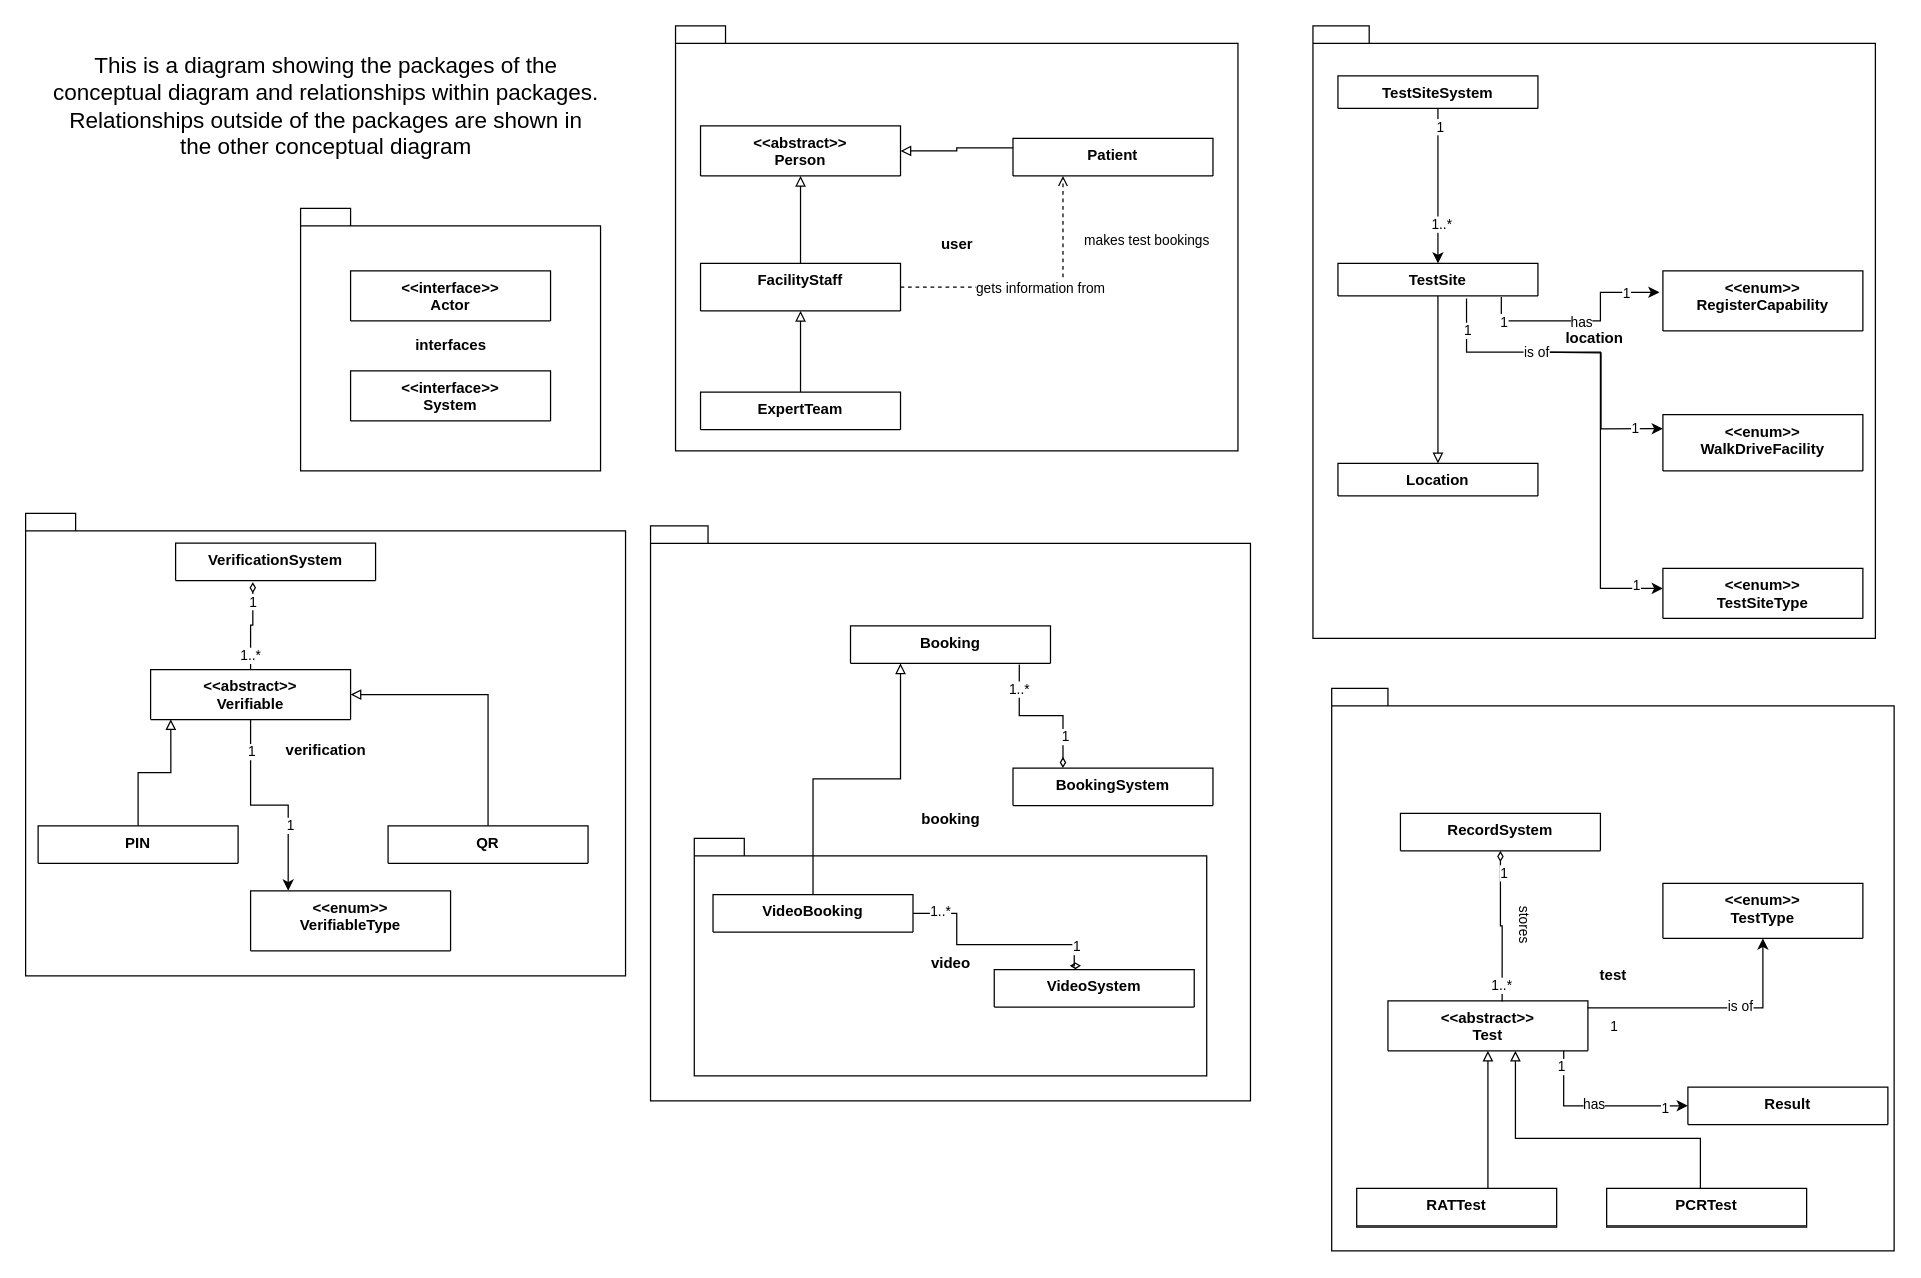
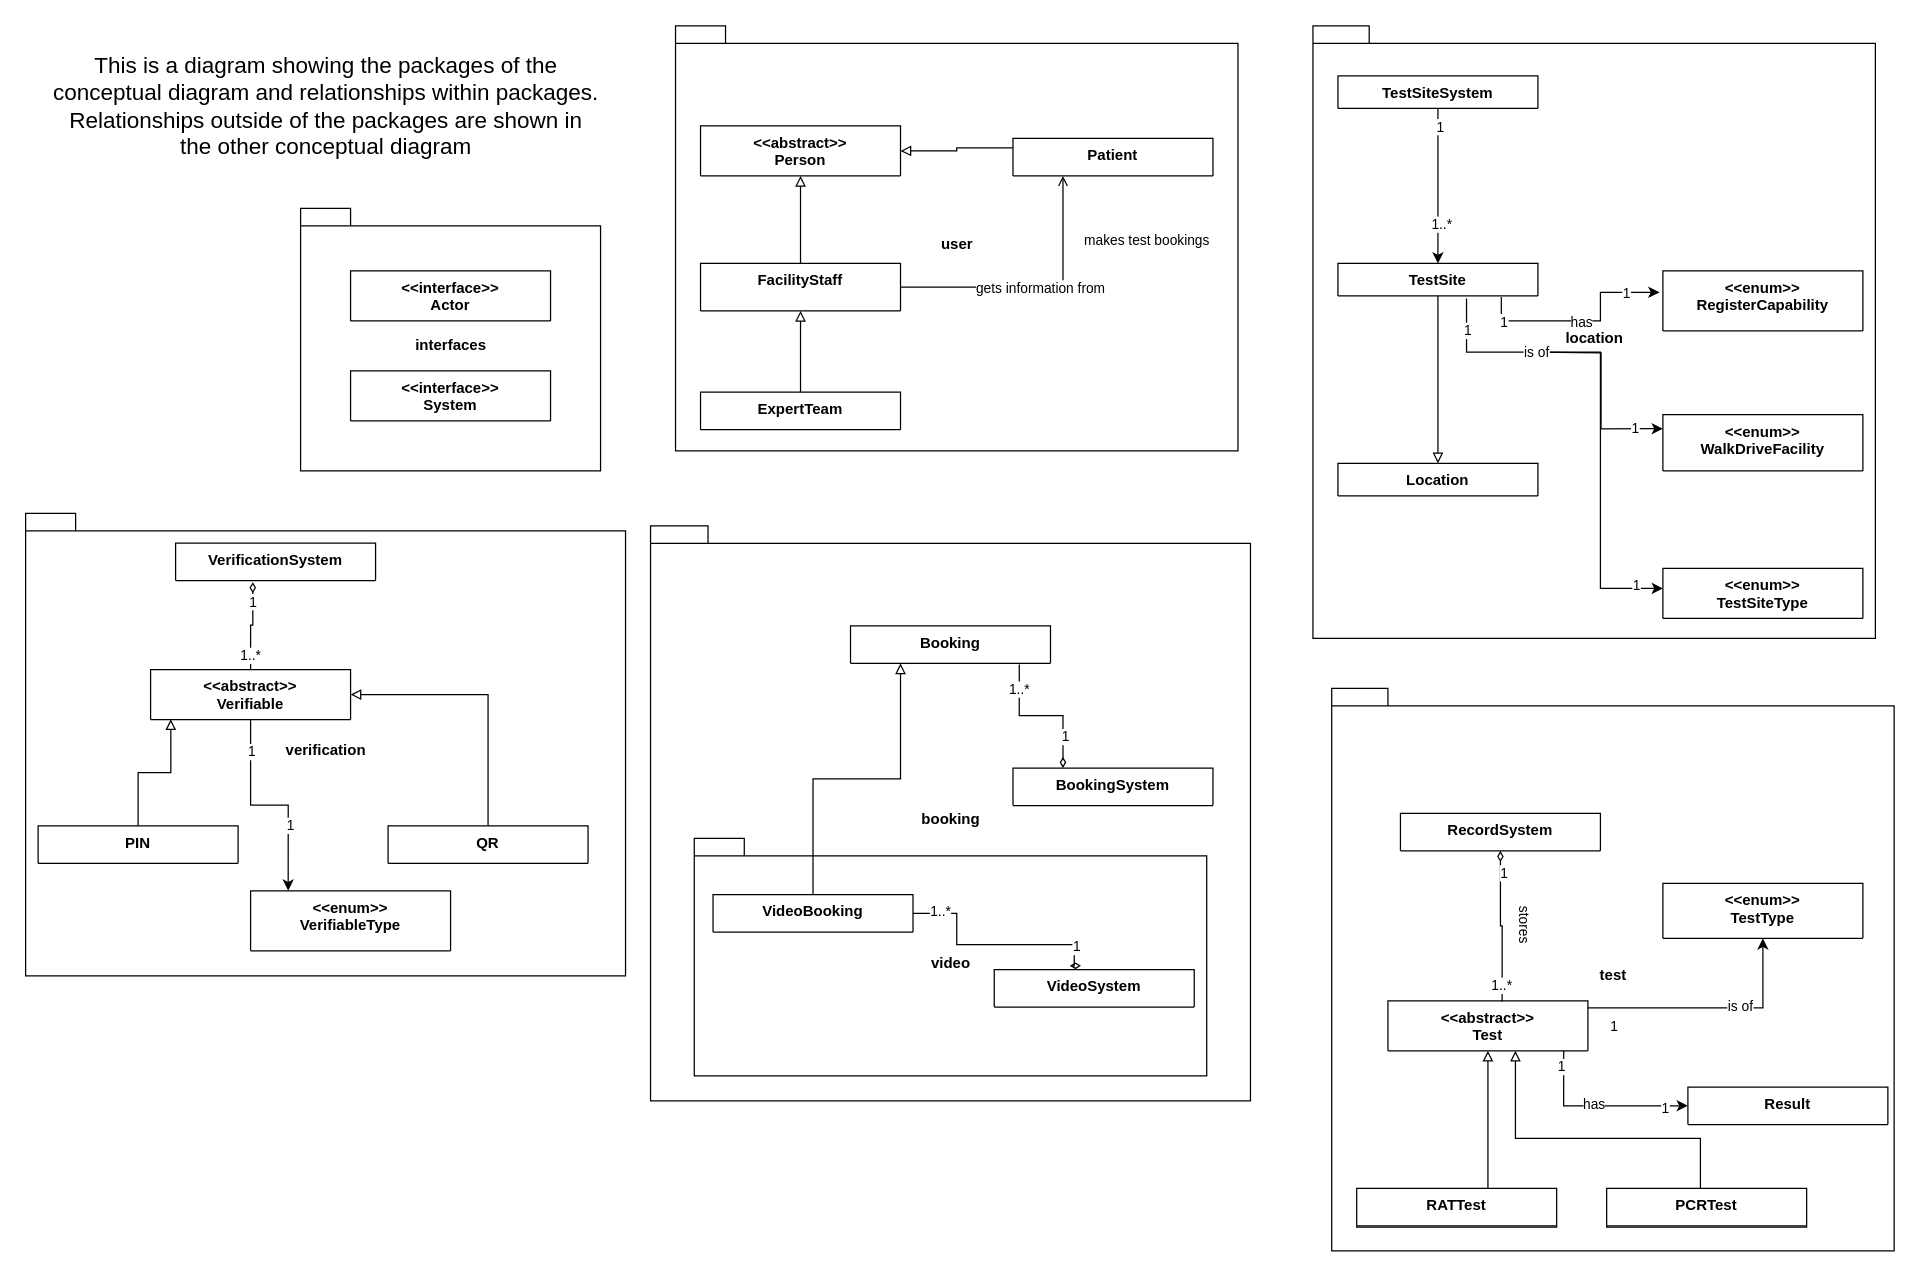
edge "FacilityStaff" -> "Patient": style dashed -> solid
